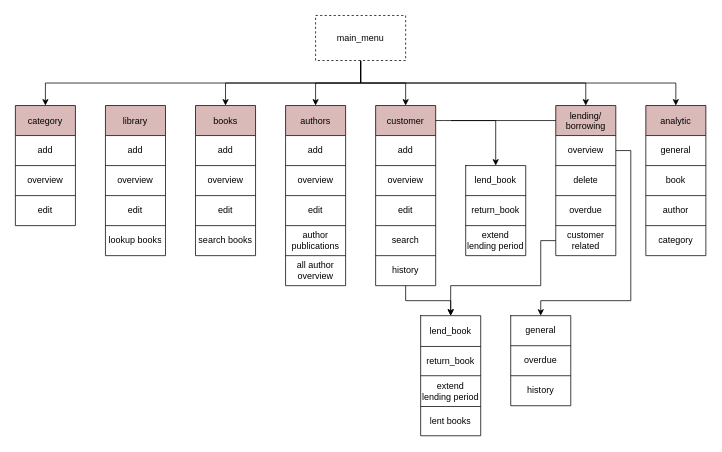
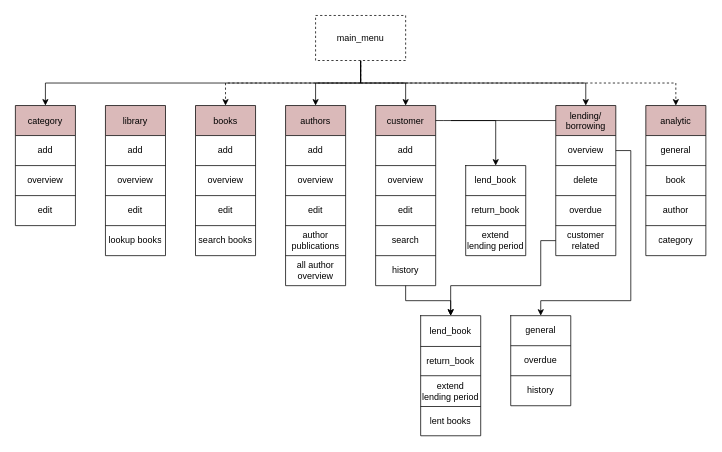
edge "main_menu" -> "analytic": style solid -> dashed
edge "main_menu" -> "books": style solid -> dashed
